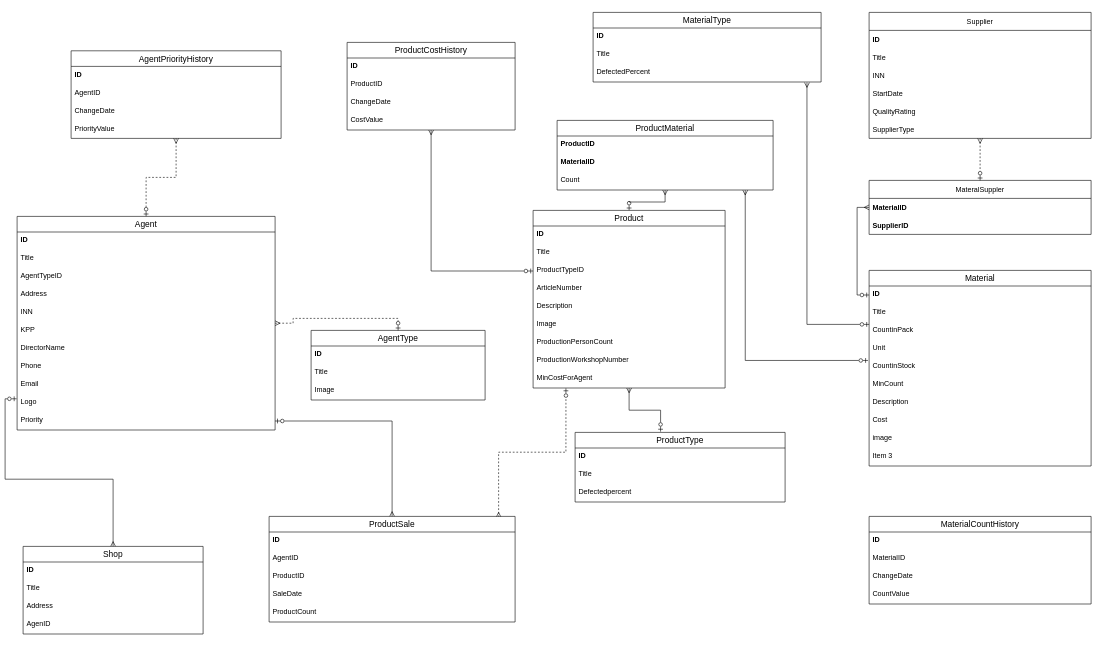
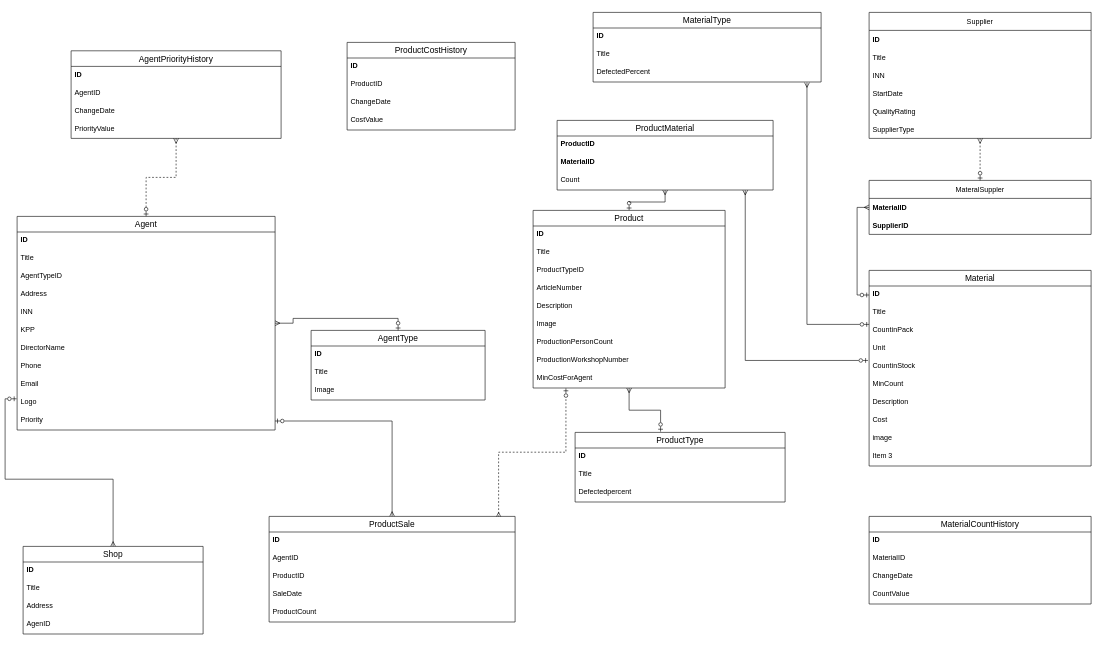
edge "ProductCostHistory" -- "ProductTypeID": removed
edge "Agent" -- "AgentType": style dashed -> solid
